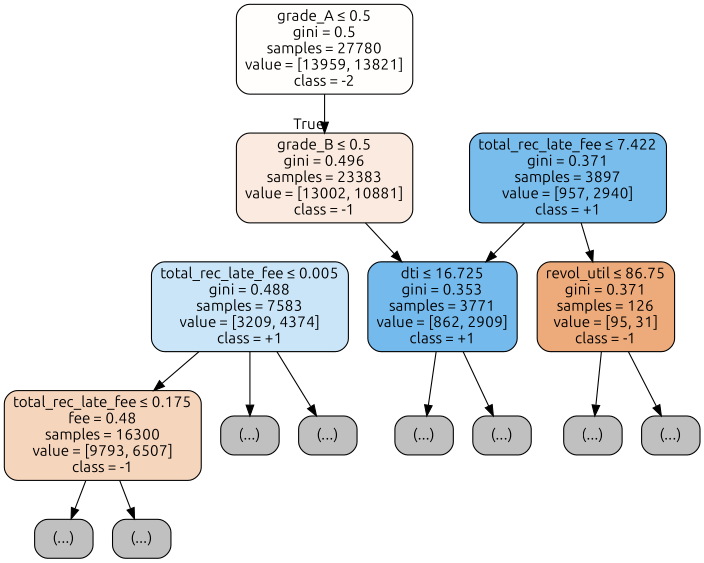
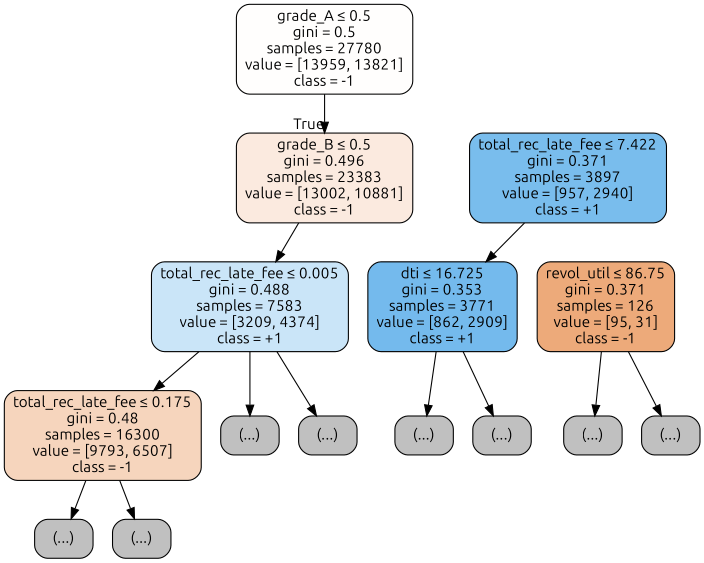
node "grade_A ≤ 0.5": text "class = -2" -> "class = -1"
edge "total_rec_late_fee ≤ 7.422" -> "revol_util ≤ 86.75": removed
edge "grade_B ≤ 0.5" -> "dti ≤ 16.725": now "grade_B ≤ 0.5" -> "total_rec_late_fee ≤ 0.005"
node "total_rec_late_fee ≤ 0.175": text "fee = 0.48" -> "gini = 0.48"
